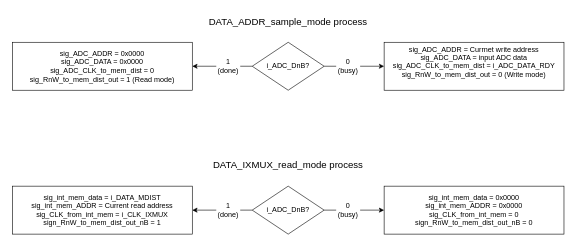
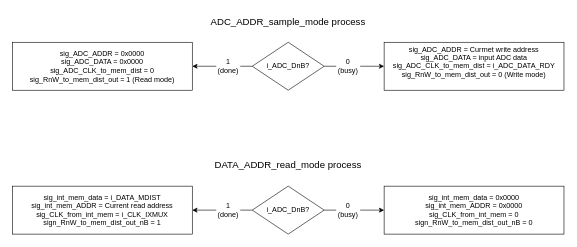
node "DATA_ADDR_sample_mode process": label "DATA_ADDR_sample_mode process" -> "ADC_ADDR_sample_mode process"
node "DATA_IXMUX_read_mode process": label "DATA_IXMUX_read_mode process" -> "DATA_ADDR_read_mode process"
